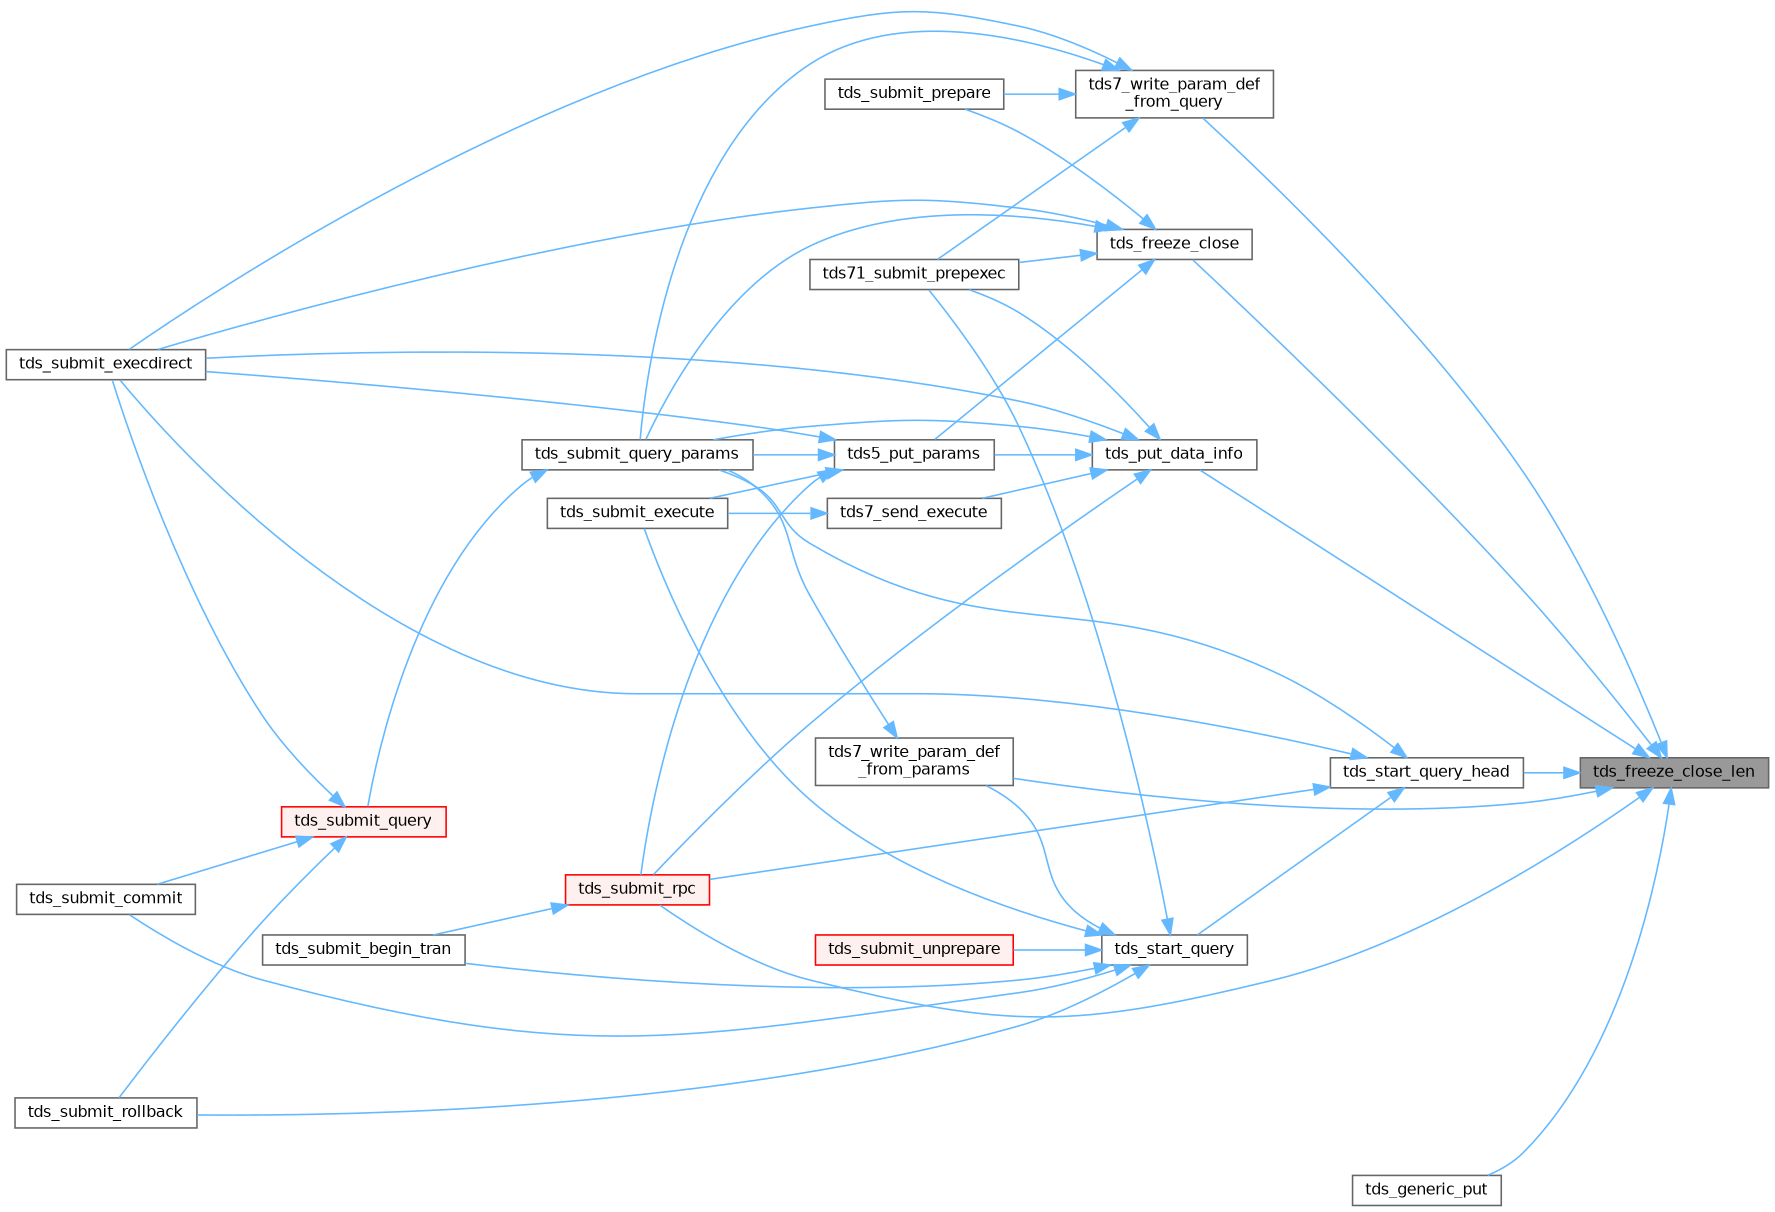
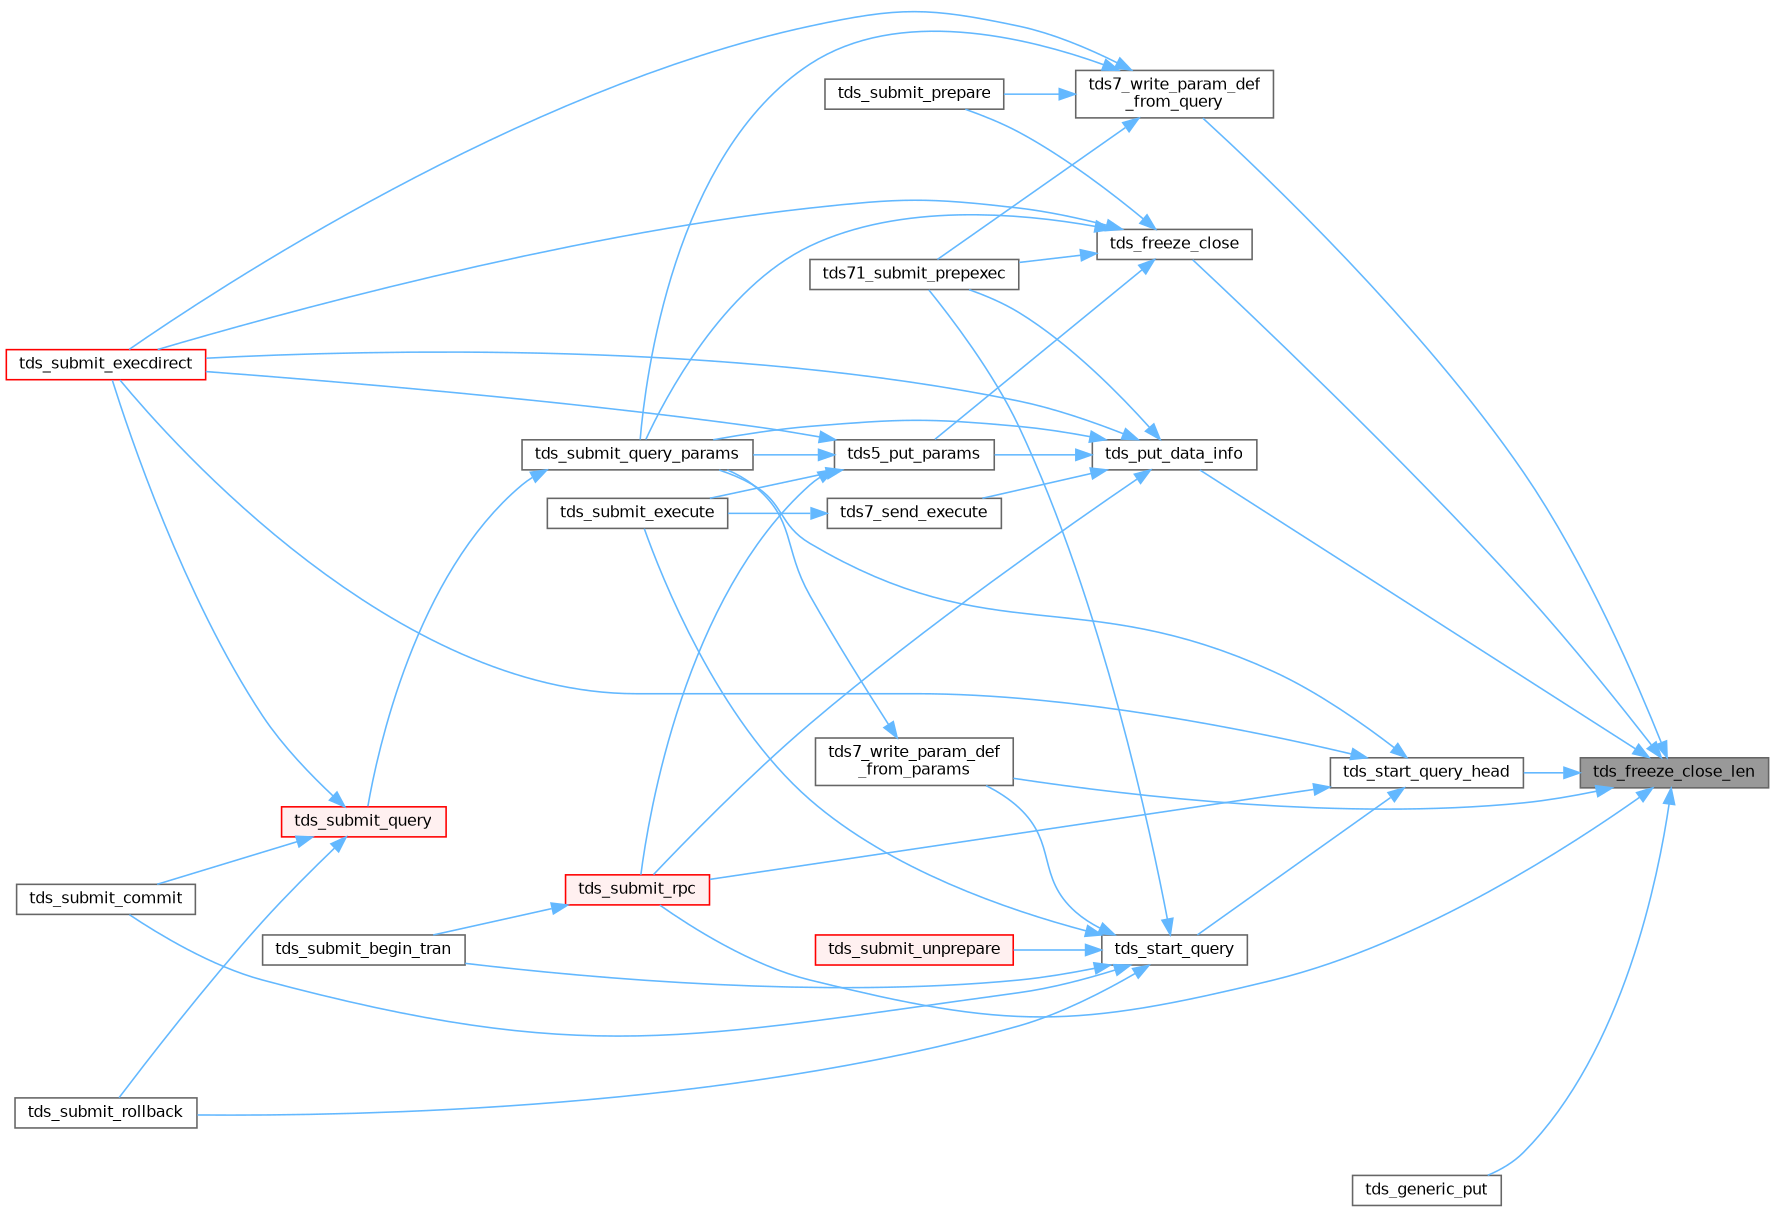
node "tds_submit_execdirect": color grey40 -> red
